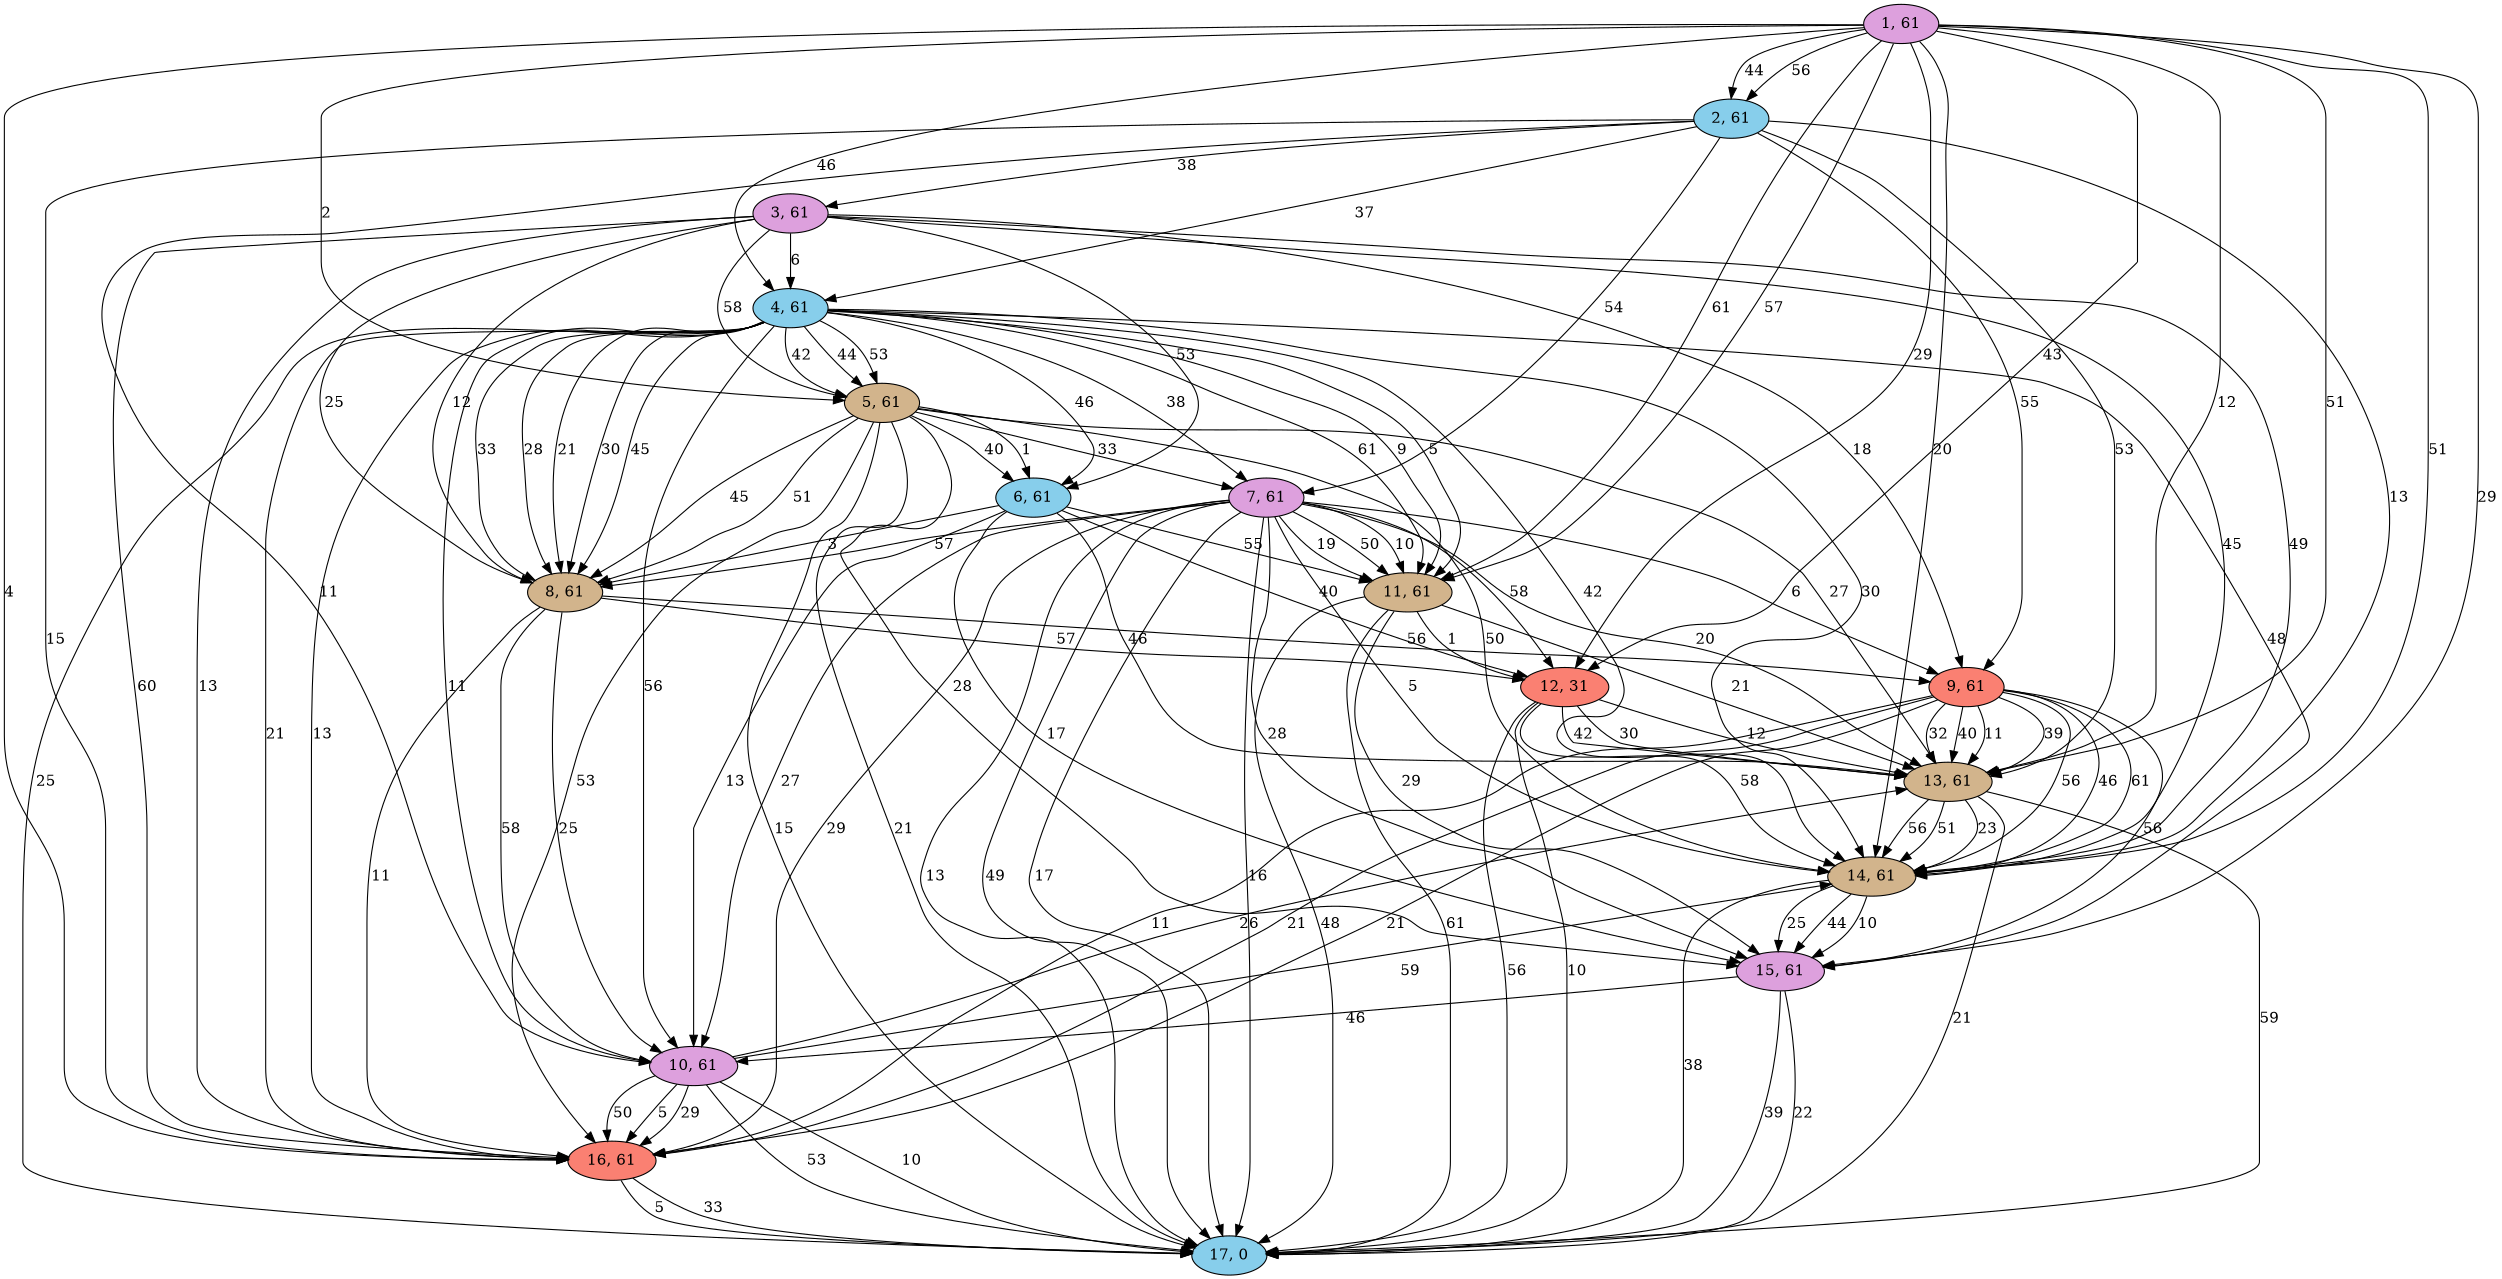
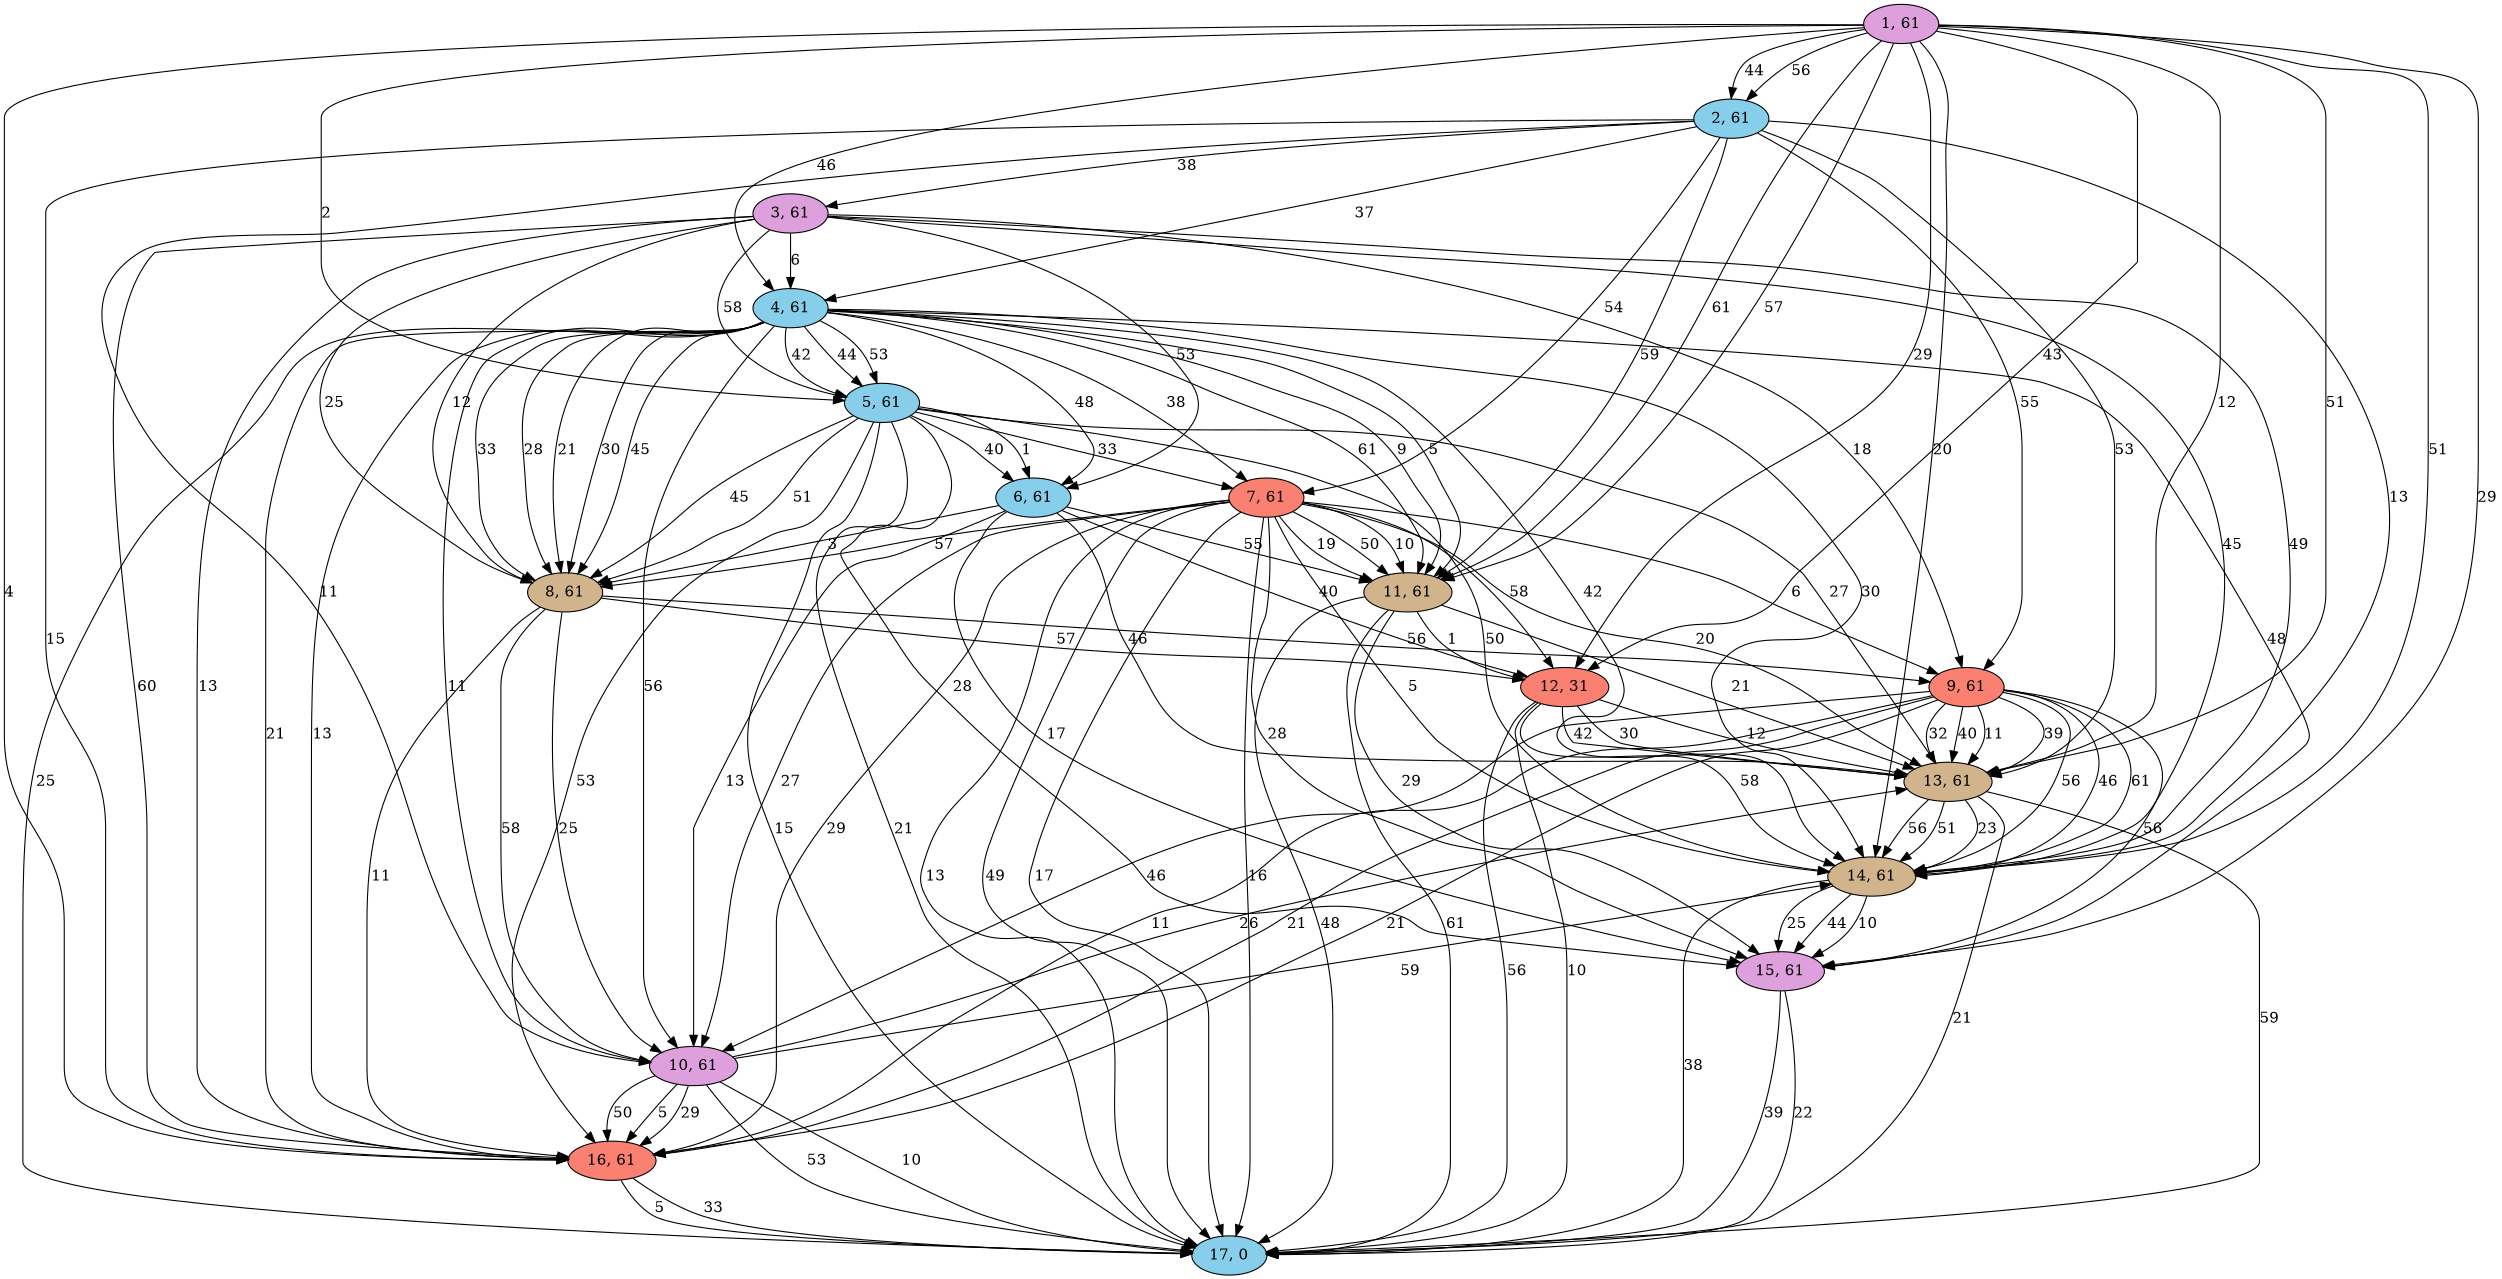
edge "2, 61" -> "11, 61": added, label "59"
node "5, 61": fillcolor tan -> skyblue
edge "4, 61" -> "6, 61": label "46" -> "48"
node "7, 61": fillcolor plum -> salmon
edge "15, 61" -> "10, 61": now "9, 61" -> "10, 61"
